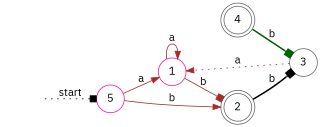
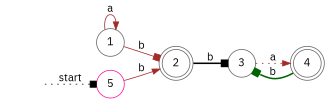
edge "3" -> "1": now "3" -> "4"
node "1": color deeppink -> gray40
edge "5" -> "1": removed, label "a"
